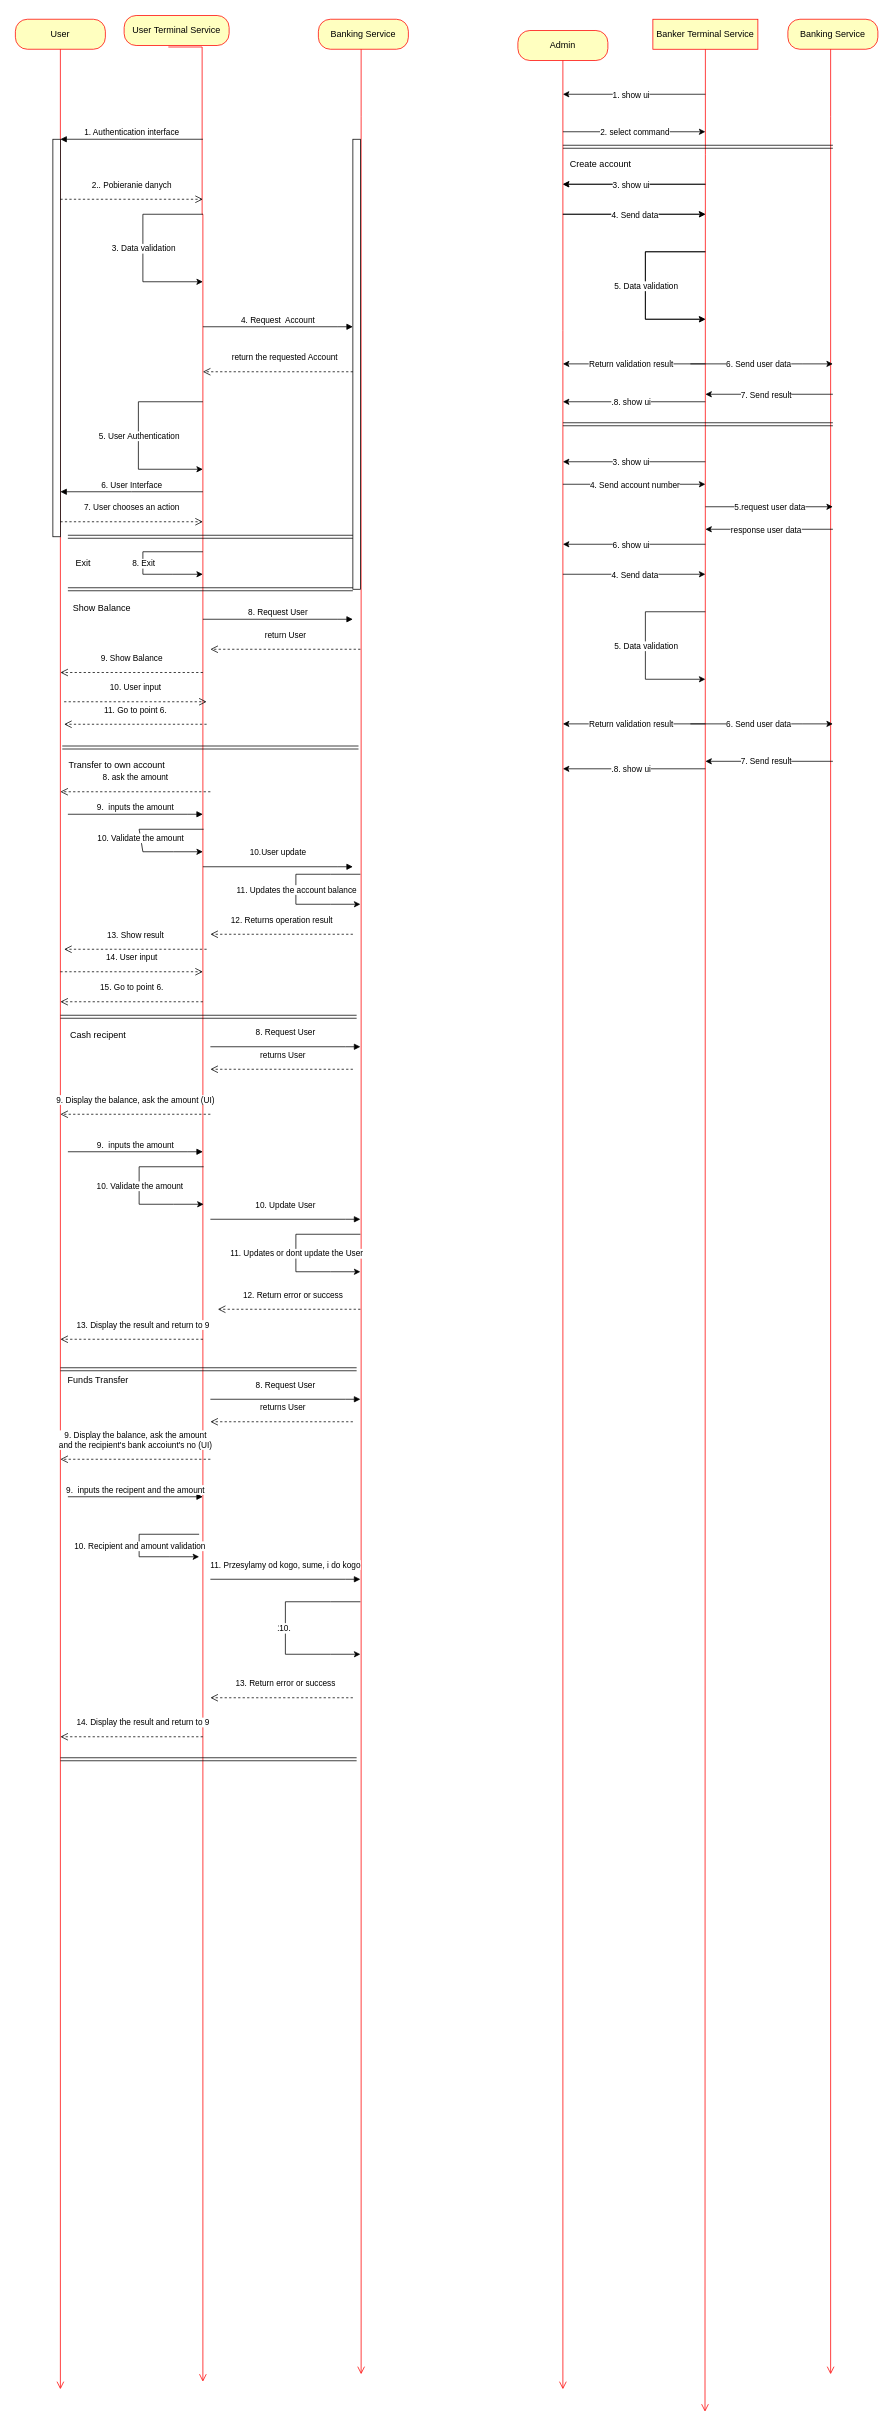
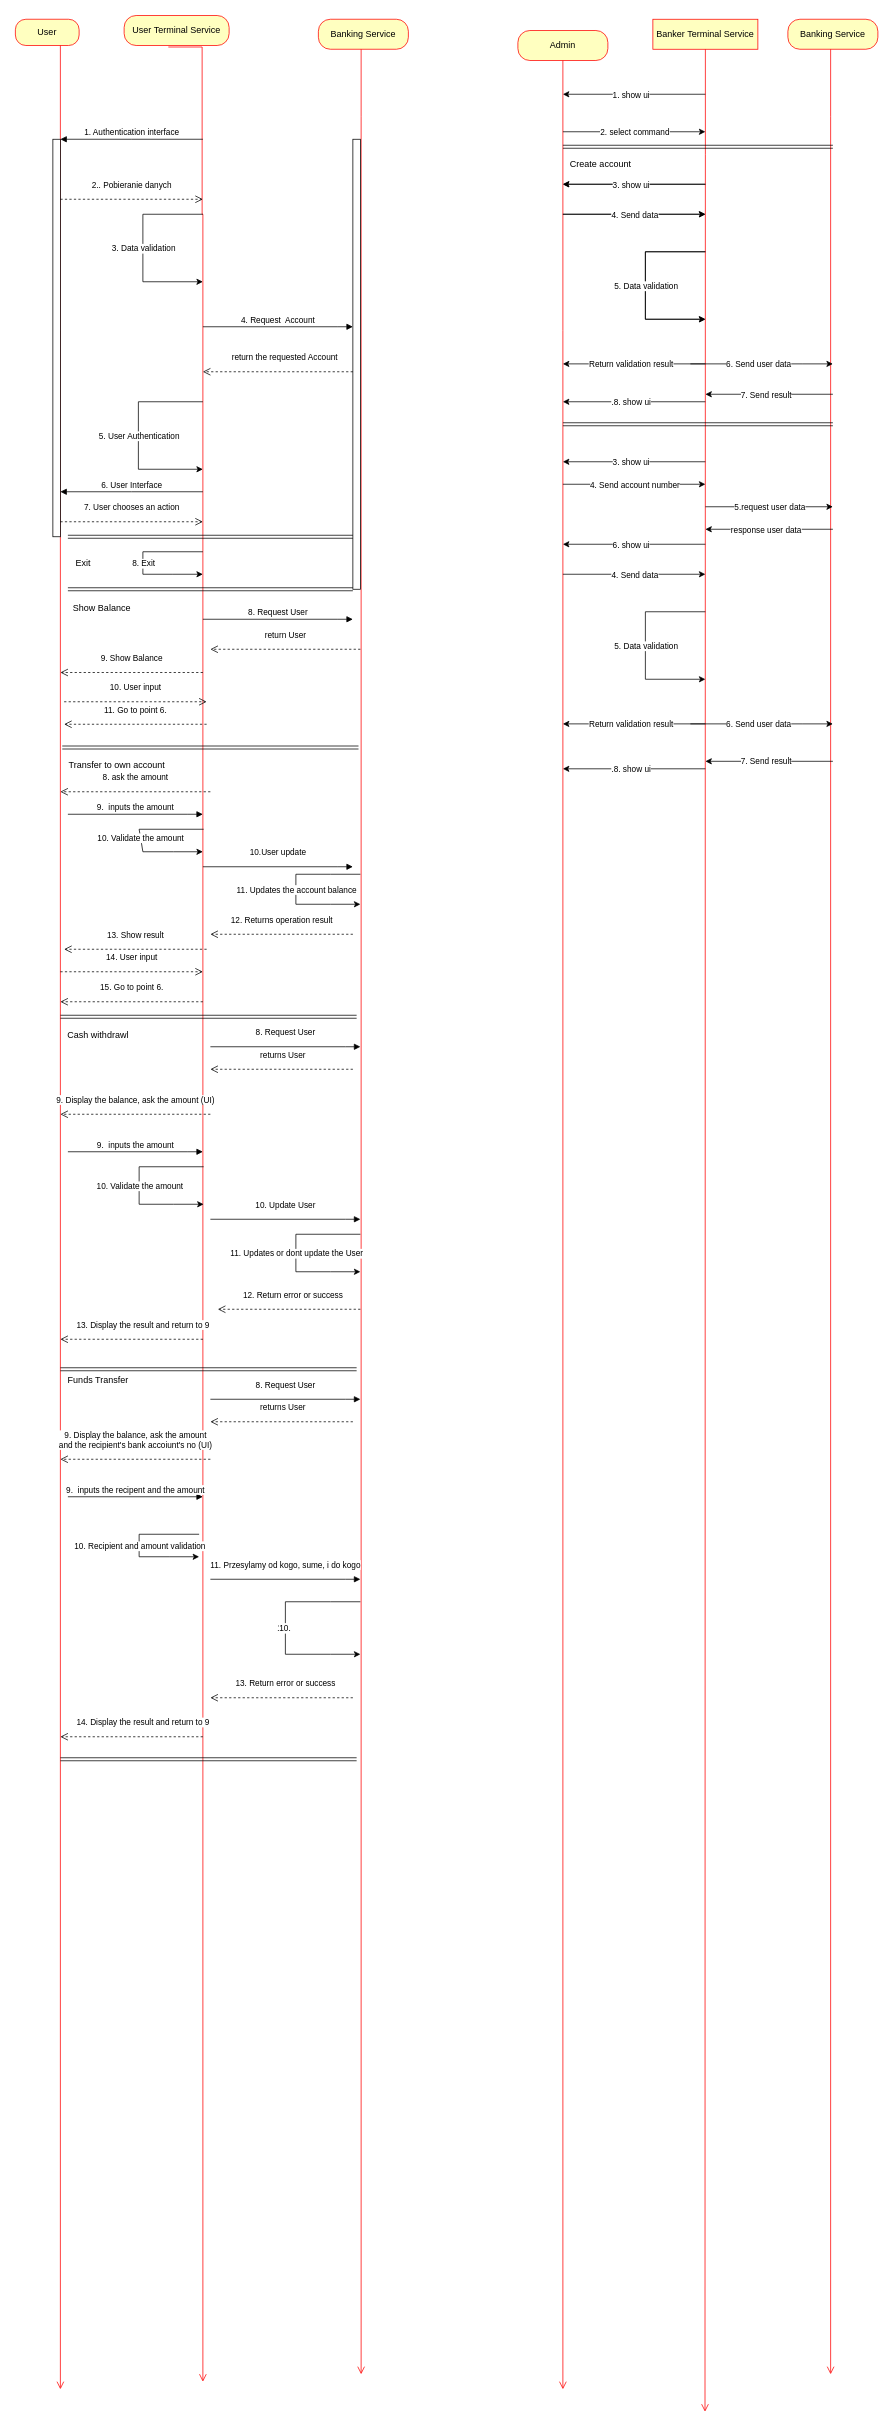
node "User": size 90x30 -> 64x26
node "Cash recipent": label "Cash recipent" -> "Cash withdrawl"
